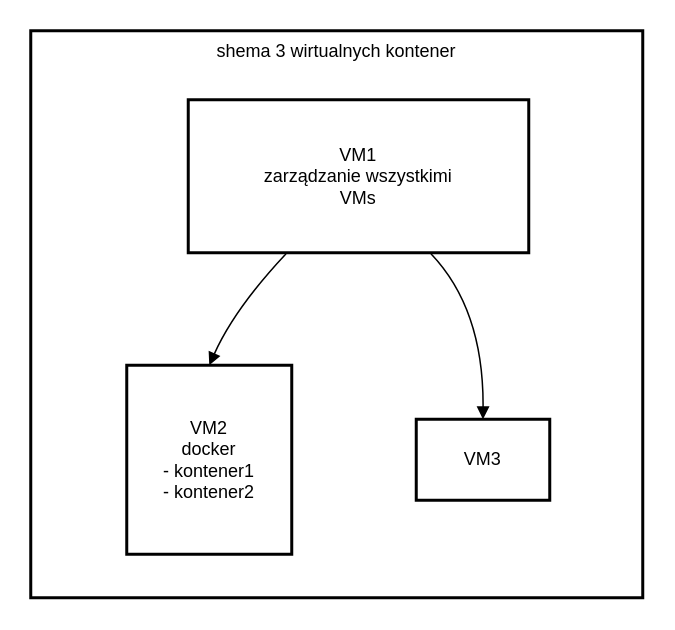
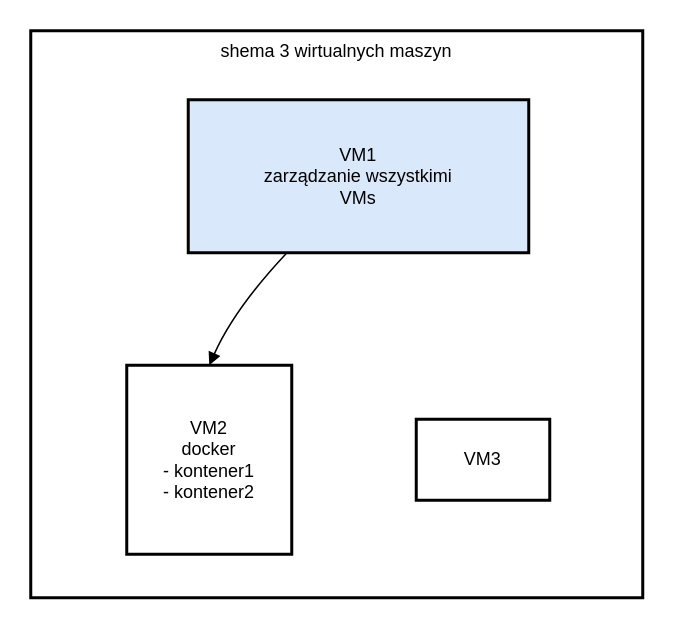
node "shema 3 wirtualnych kontener": label "shema 3 wirtualnych kontener" -> "shema 3 wirtualnych maszyn"
node "VM1 zarządzanie wszystkimi VMs": fillcolor #ffffff -> #dae8fc
edge "VM1 zarządzanie wszystkimi VMs" -> "VM3": removed
